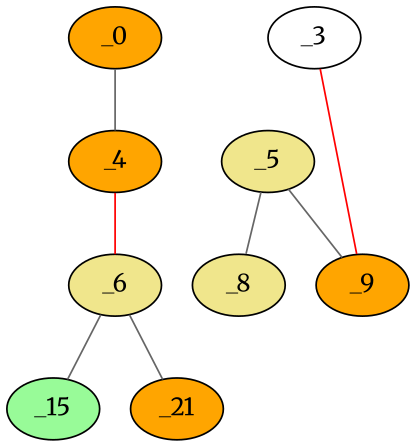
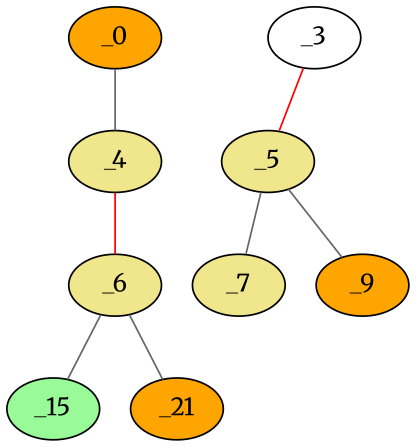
node "_4": fillcolor orange -> khaki
edge "_3" -- "_9": now "_3" -- "_5"
node "_8": label "_8" -> "_7"
